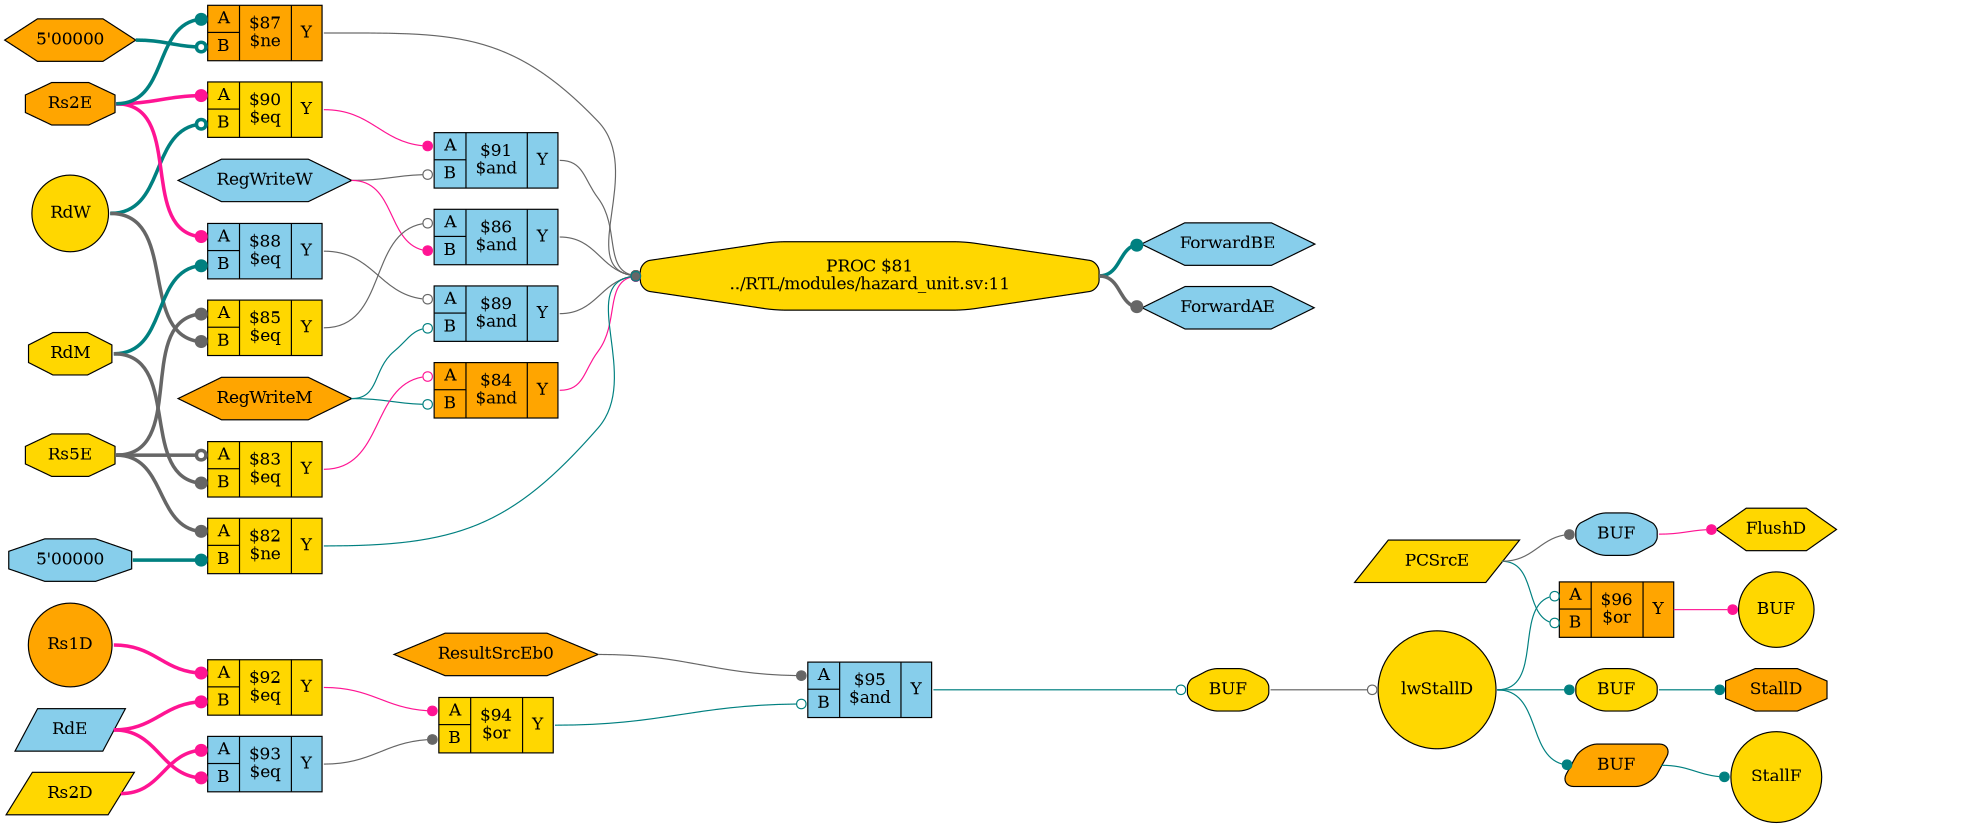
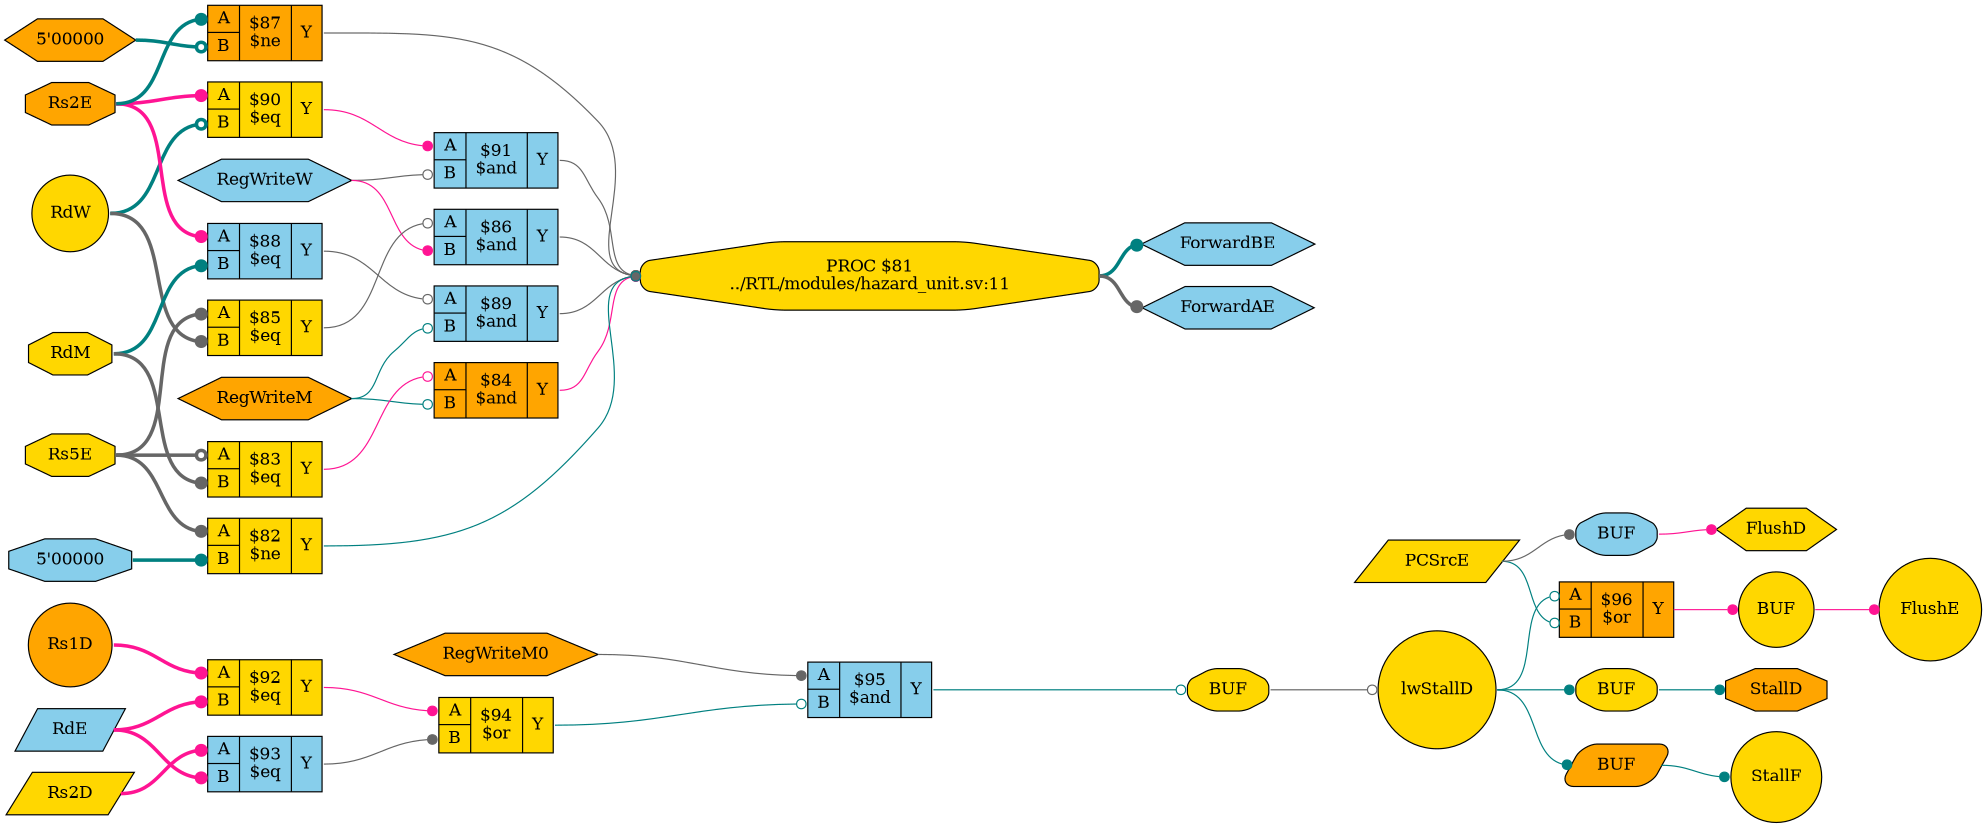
node "FlushE": added
node "ResultSrcEb0": label "ResultSrcEb0" -> "RegWriteM0"
